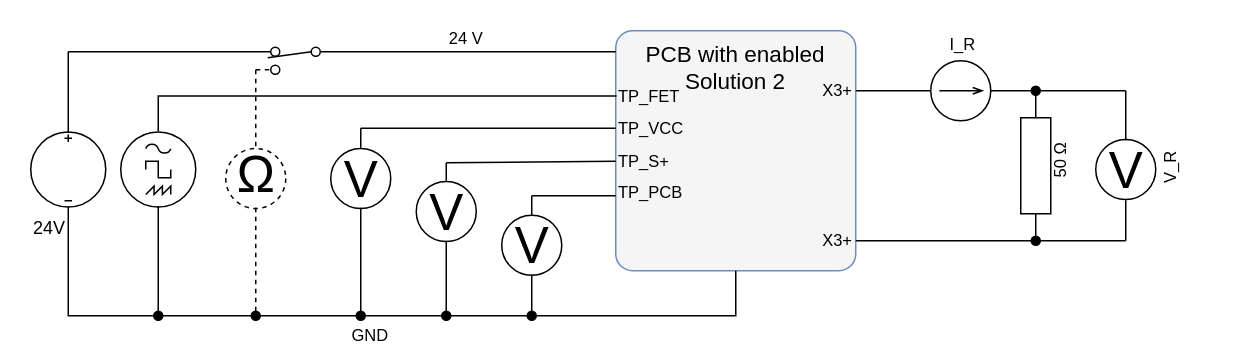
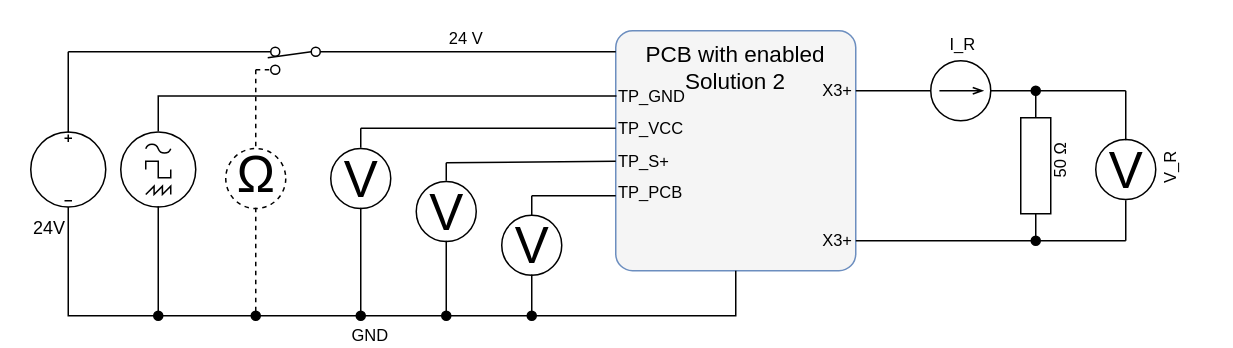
node "TP_FET": label "TP_FET" -> "TP_GND"
